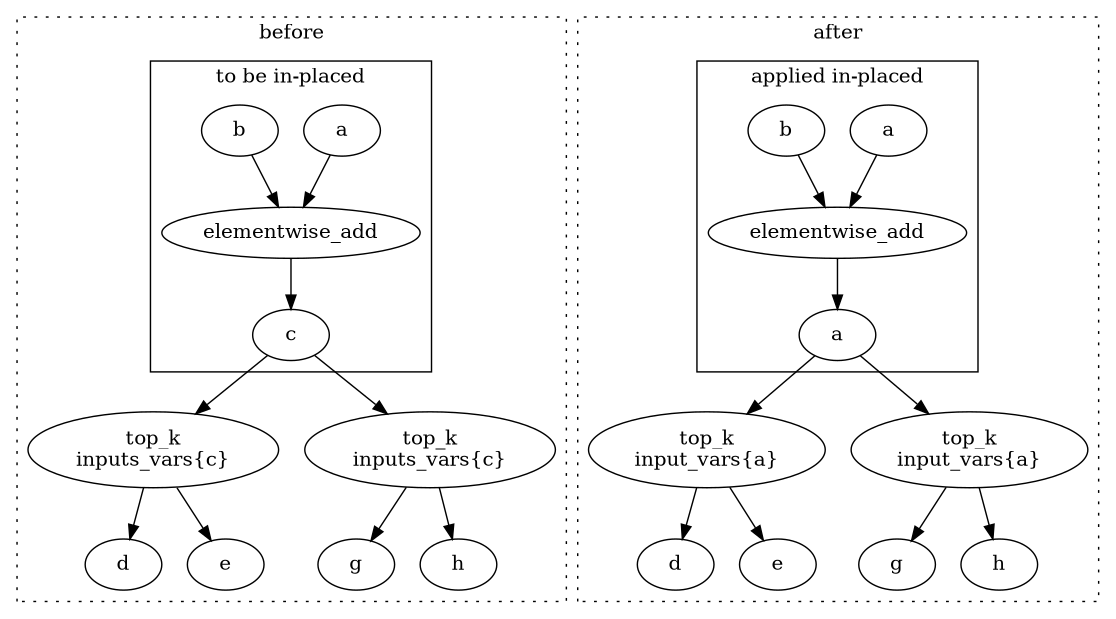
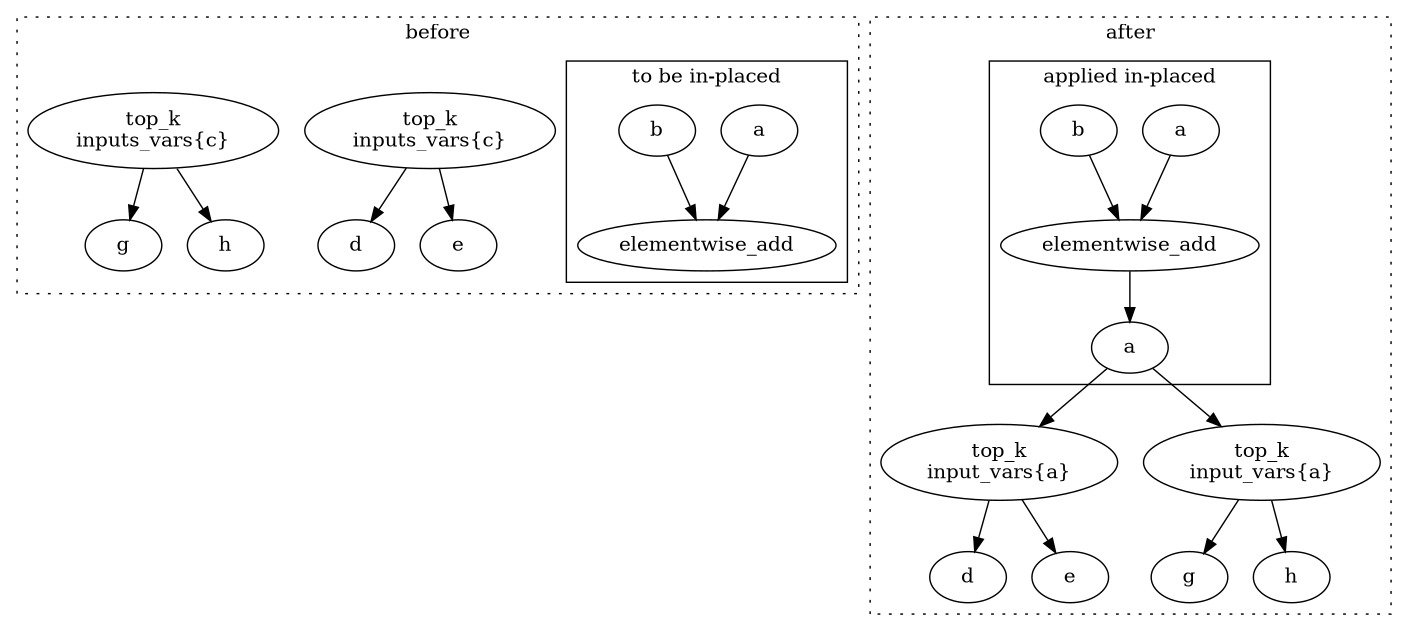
node "c": removed
